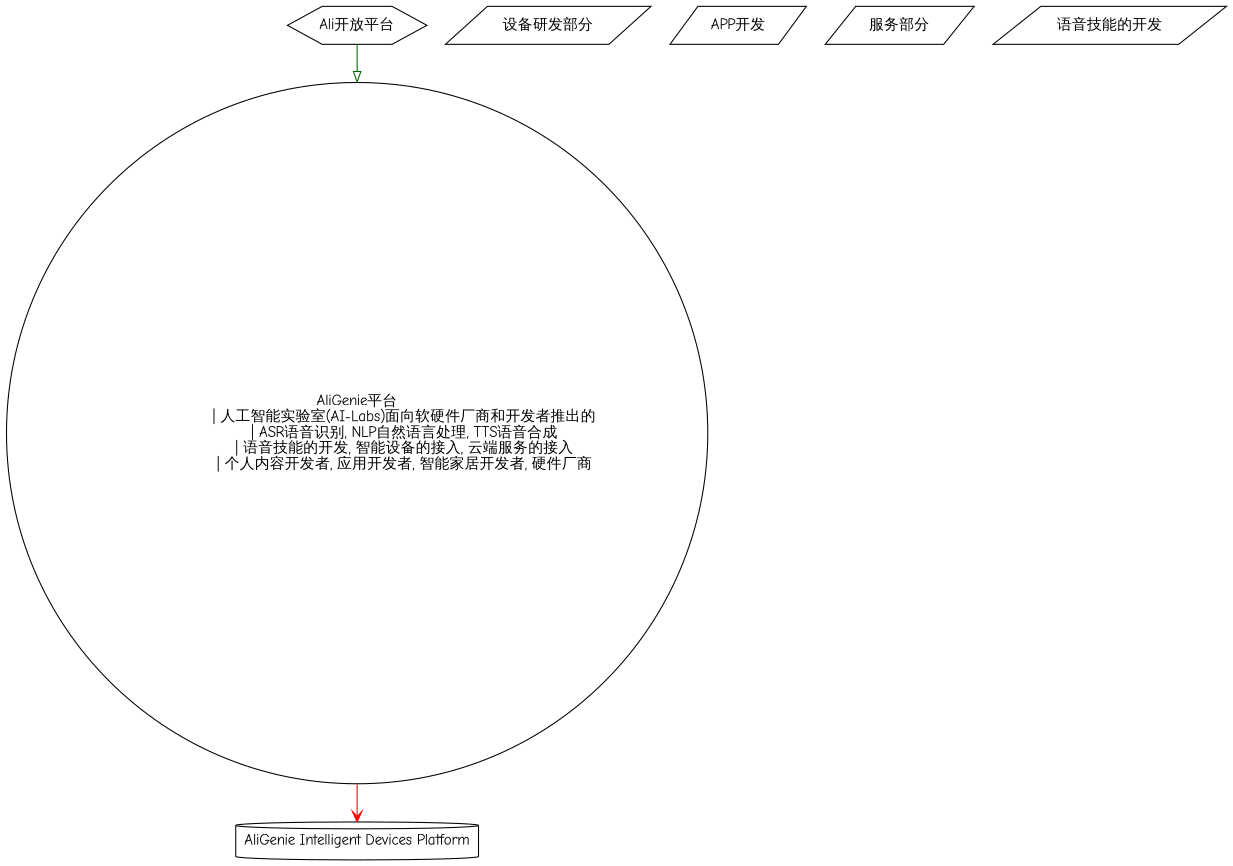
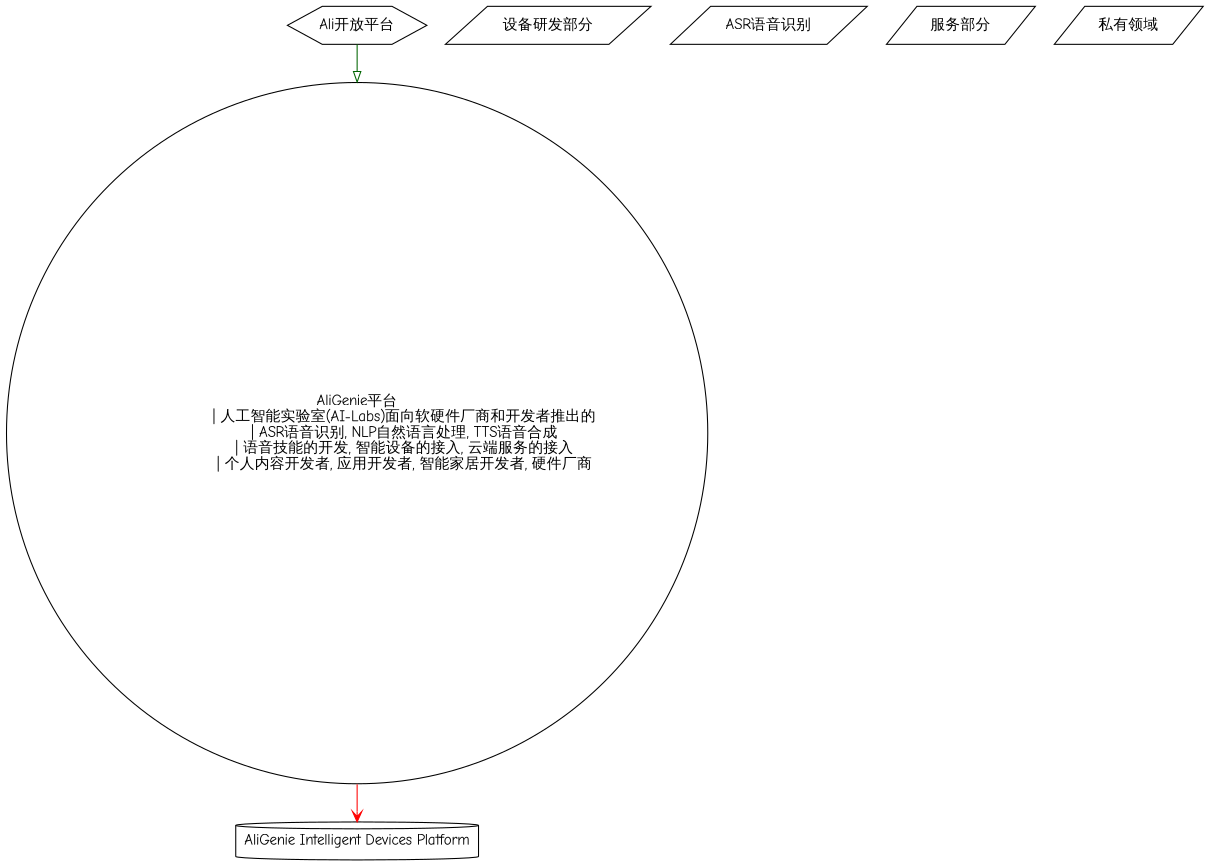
node "APP开发": label "APP开发" -> "ASR语音识别"
node "语音技能的开发": label "语音技能的开发" -> "私有领域"
